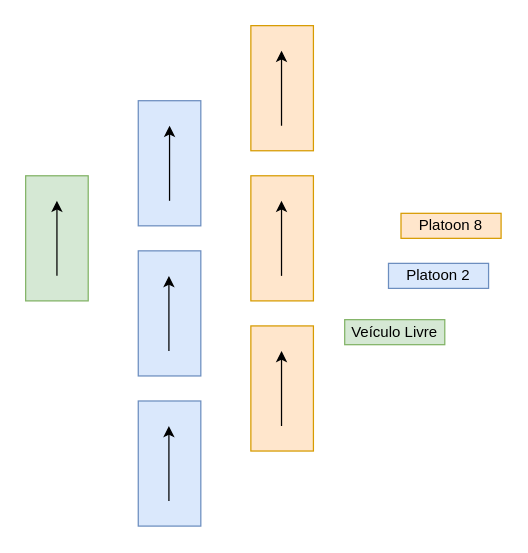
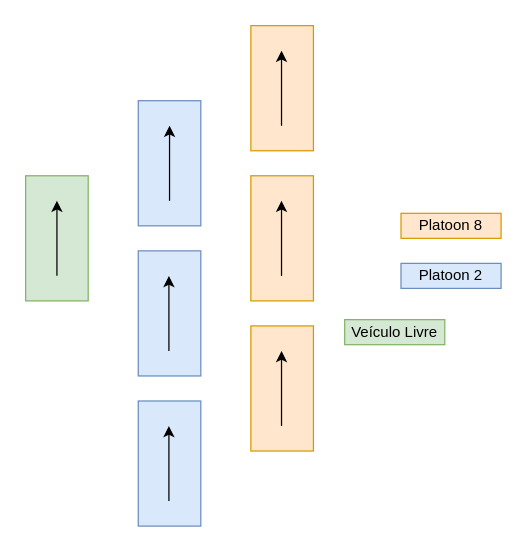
node "Platoon 2": moved (438, 276) -> (451, 276)
